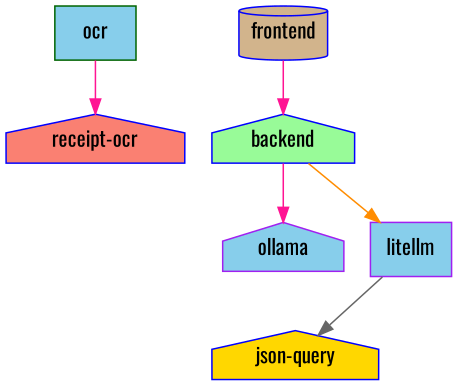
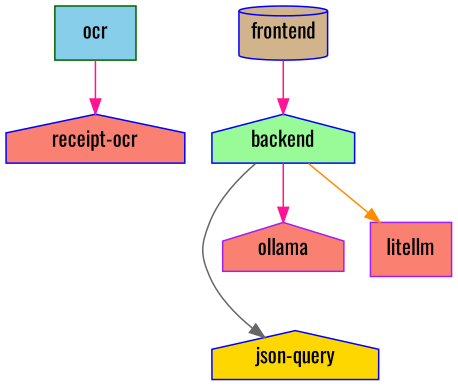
node "ollama": fillcolor skyblue -> salmon
node "litellm": fillcolor skyblue -> salmon
edge "litellm" -> "json-query": now "backend" -> "json-query"
